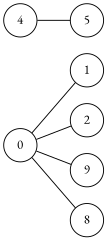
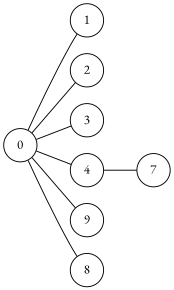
node "5": label "5" -> "7"
node "3": added
edge "0" -- "4": added
